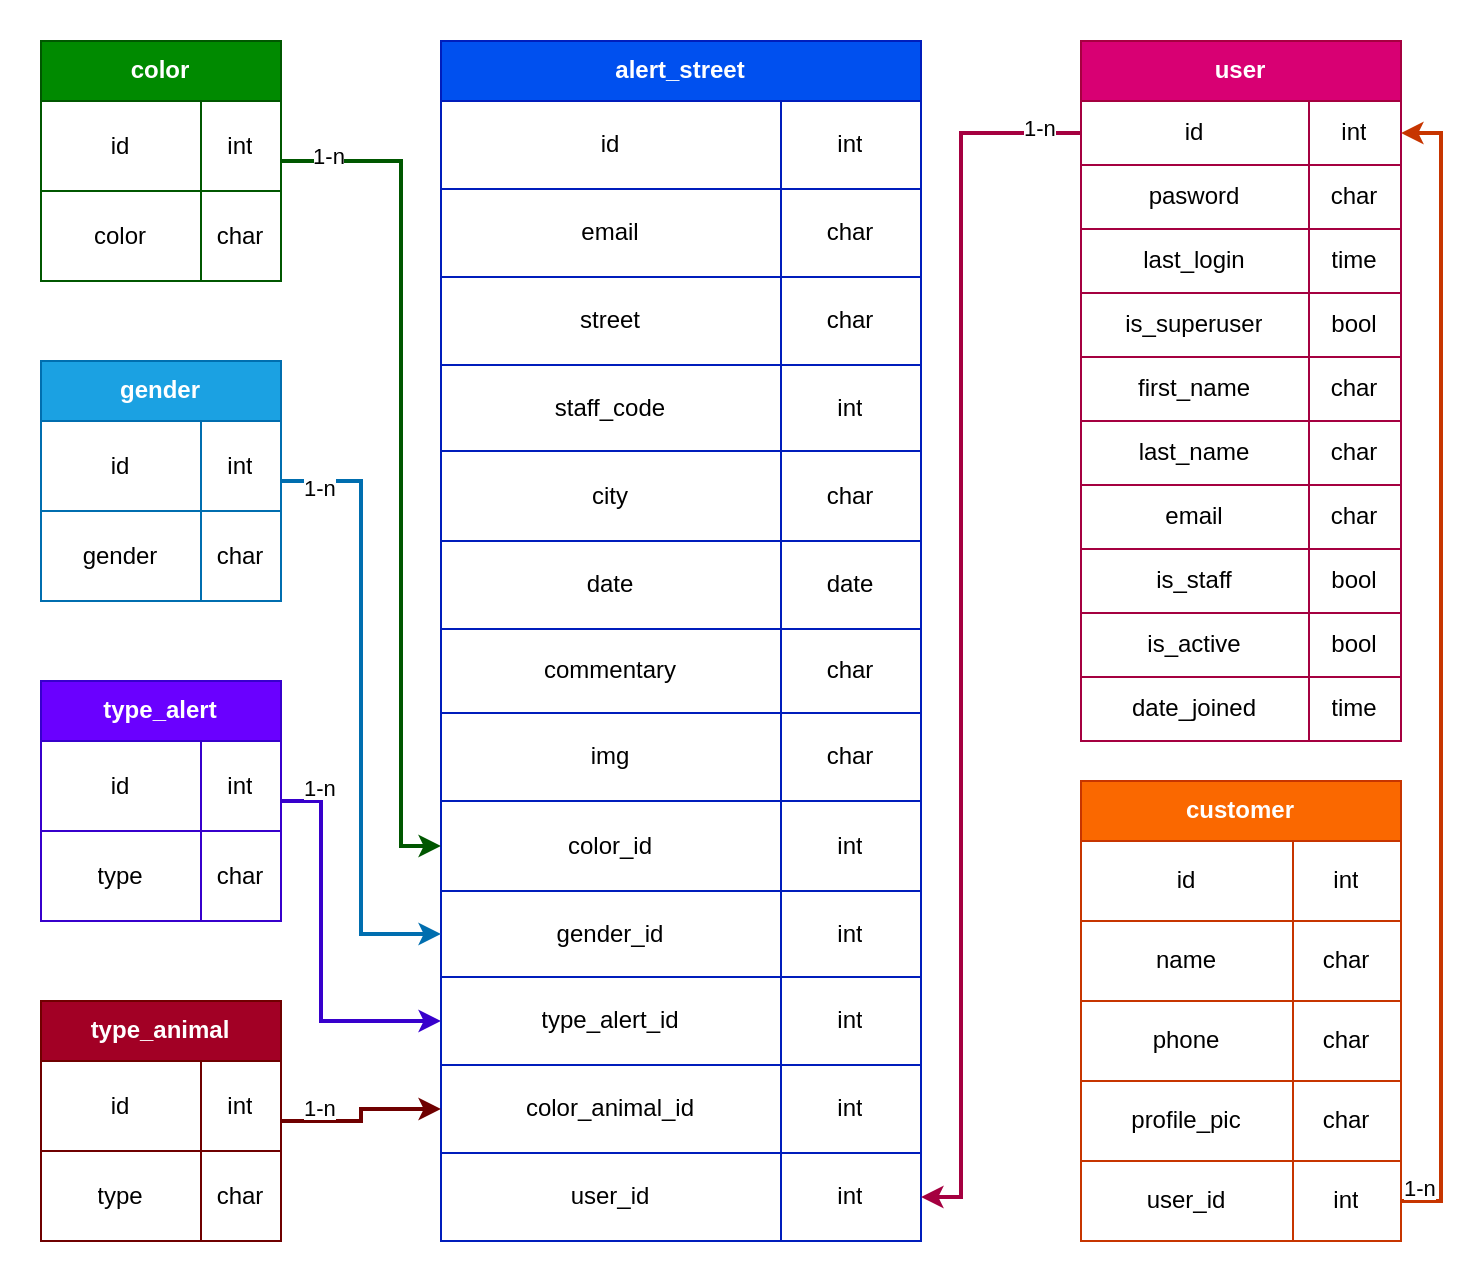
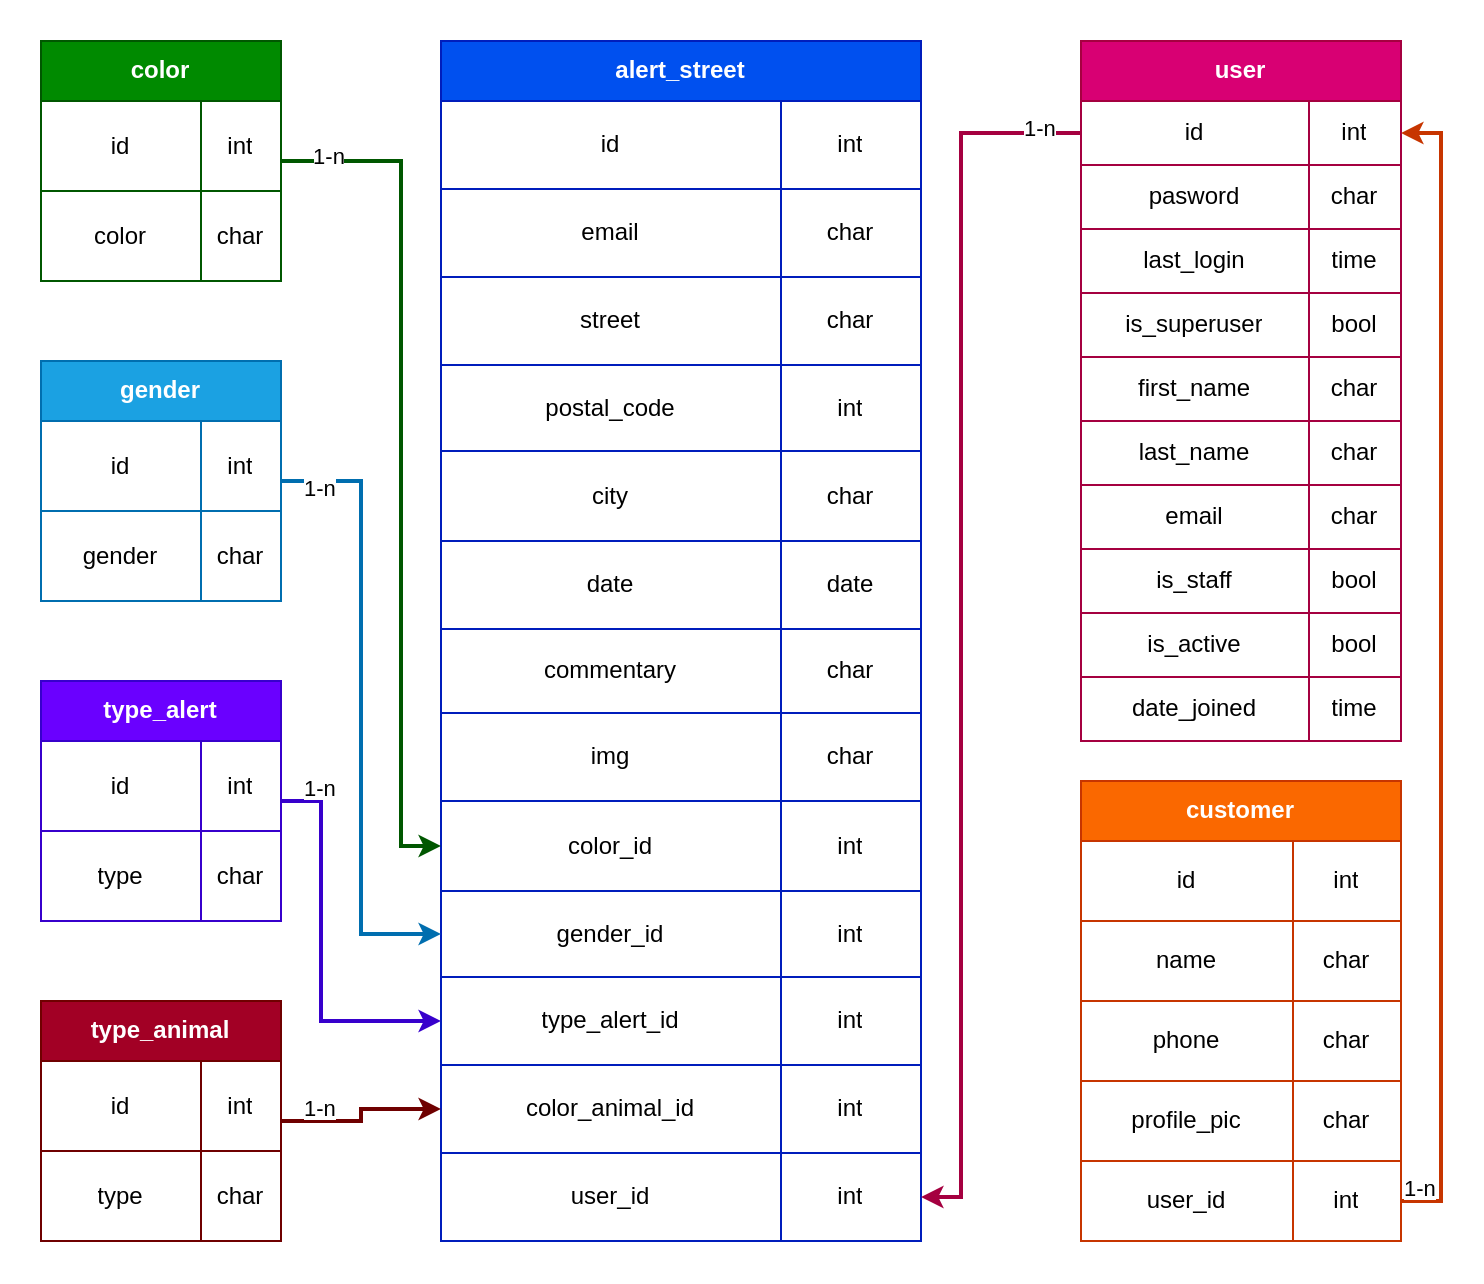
node "staff_code": label "staff_code" -> "postal_code"
